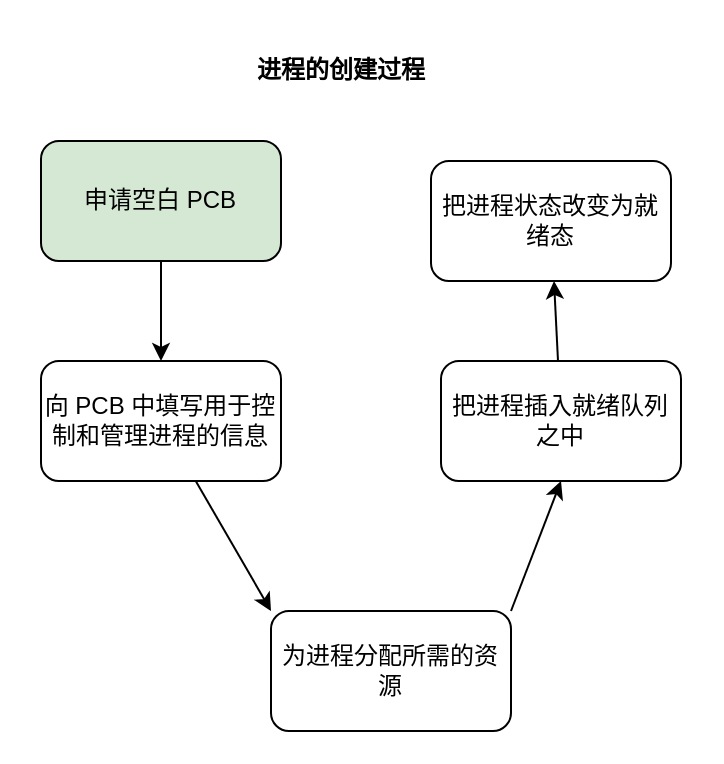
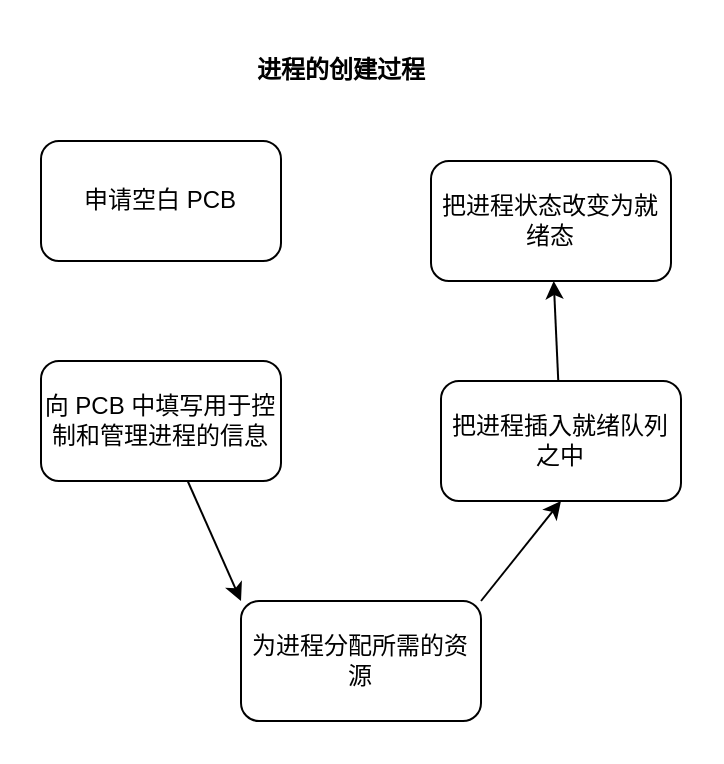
node "申请空白 PCB": fillcolor #d5e8d4 -> #ffffff
edge "申请空白 PCB" -> "向 PCB 中填写用于控制和管理进程的信息": removed
node "把进程插入就绪队列之中": moved (561, 421) -> (561, 441)
node "为进程分配所需的资源": moved (391, 671) -> (361, 661)
